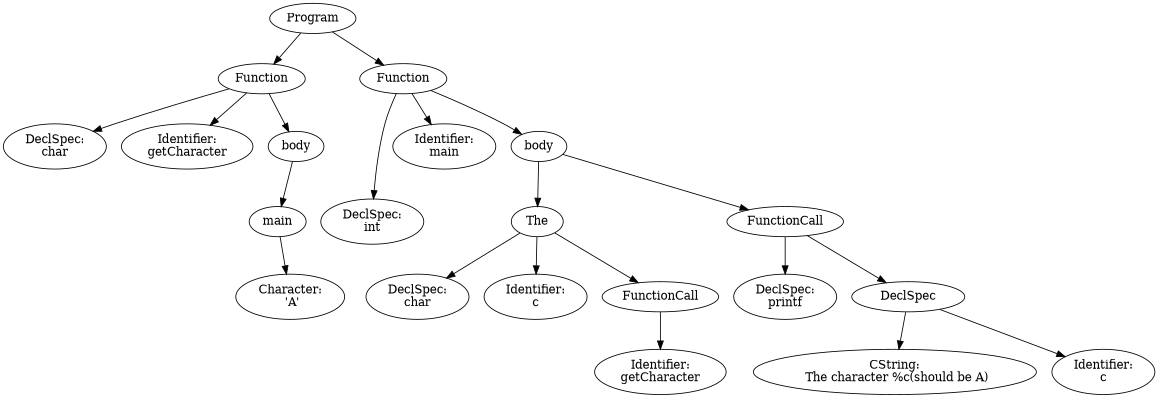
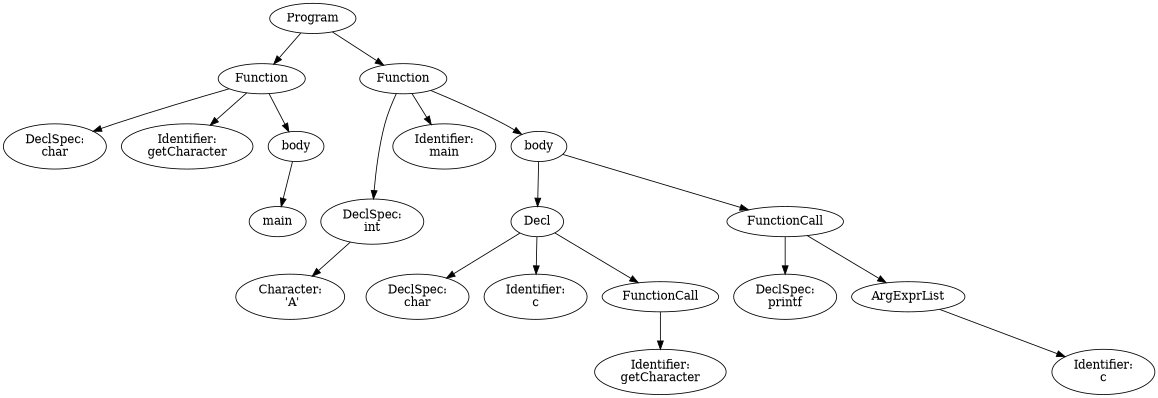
node "The": label "The" -> "Decl"
edge "main" -> "Character: 'A'": now "DeclSpec: int" -> "Character: 'A'"
node "DeclSpec": label "DeclSpec" -> "ArgExprList"
node "CString: The character %c(should be A)": removed
